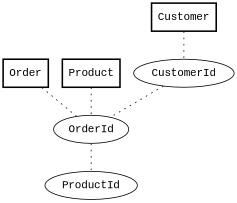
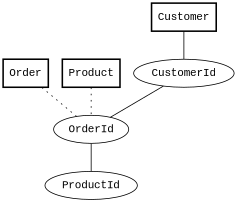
edge "Customer" -- "CustomerId": style dotted -> solid
edge "CustomerId" -- "OrderId": style dotted -> solid
edge "OrderId" -- "ProductId": style dotted -> solid
